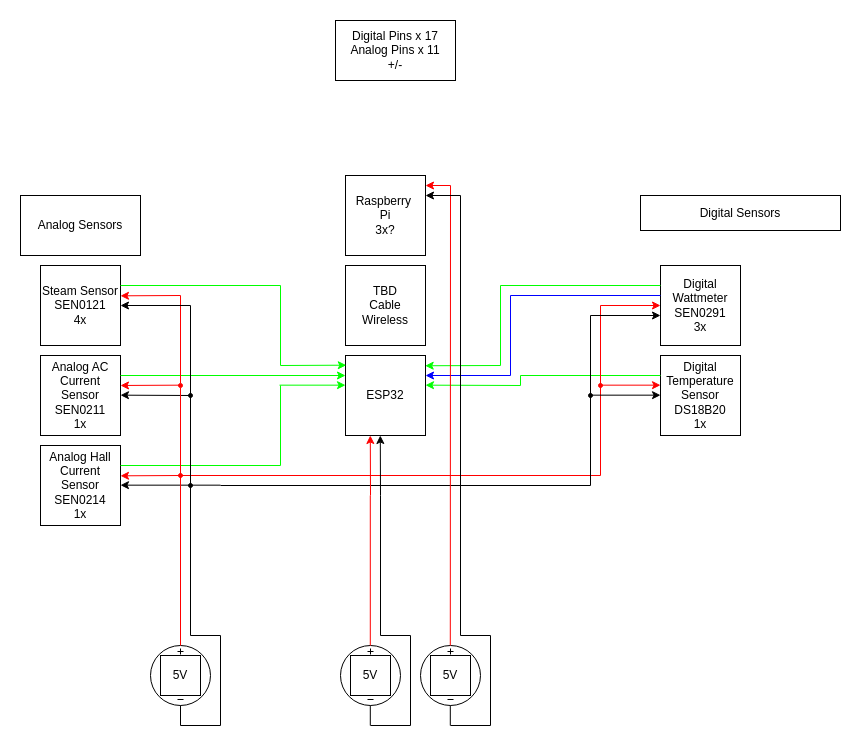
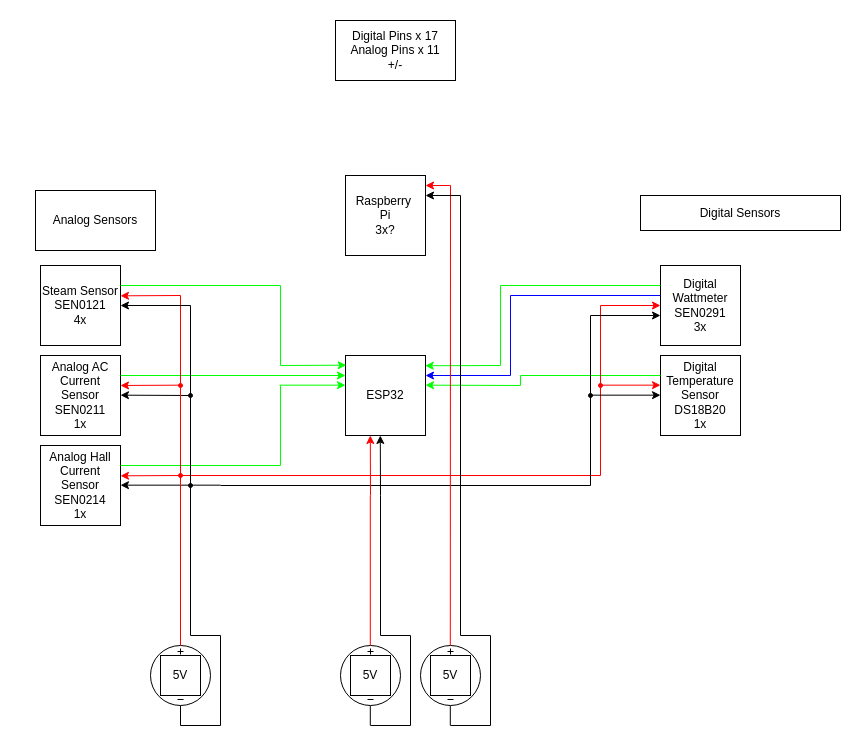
node "Analog Sensors": moved (81, 226) -> (96, 221)
node "TBD Cable Wireless": removed
